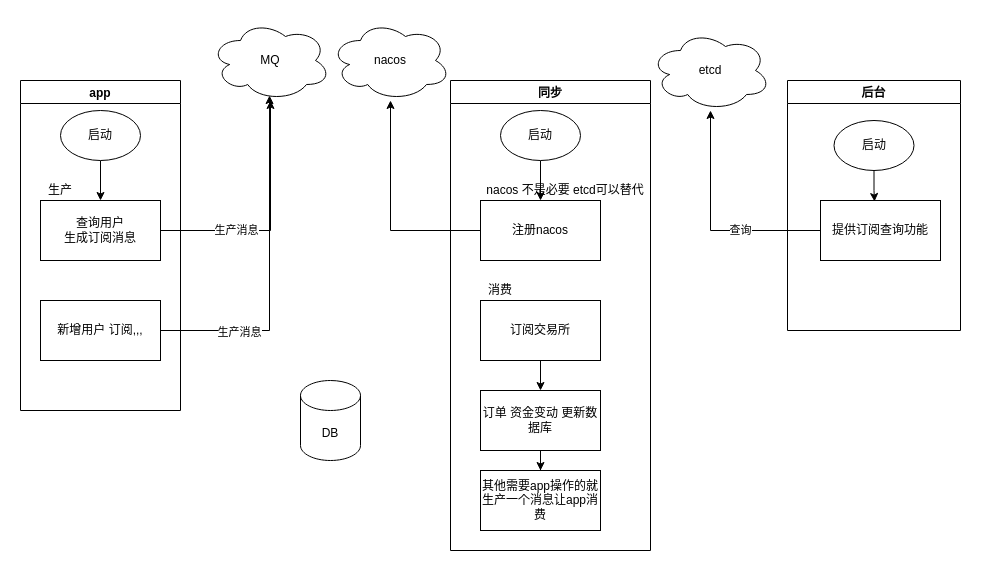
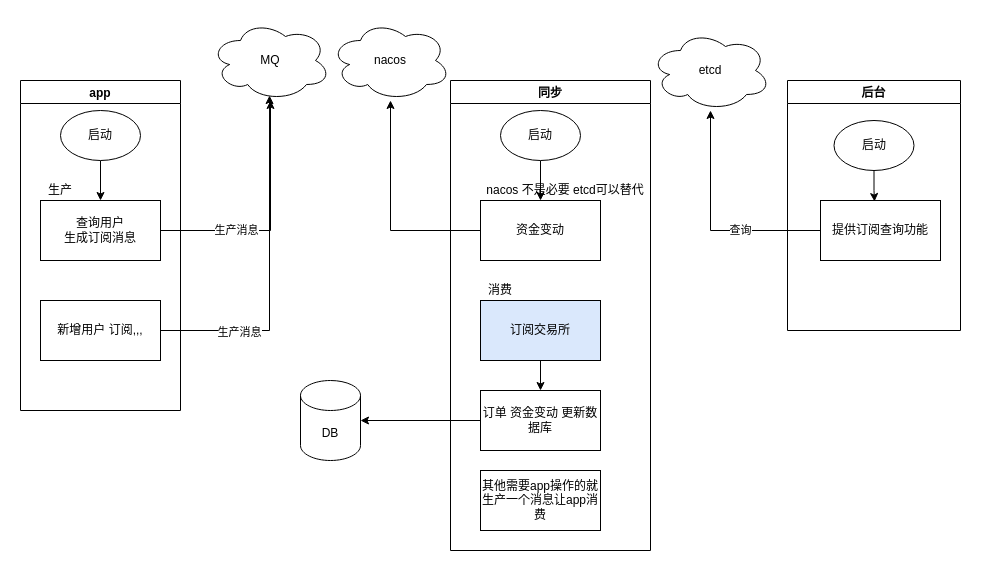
node "注册nacos": label "注册nacos" -> "资金变动"
node "订阅交易所": fillcolor #ffffff -> #dae8fc
edge "订单 资金变动 更新数据库" -> "其他需要app操作的就生产一个消息让app消费": now "订单 资金变动 更新数据库" -> "DB"
